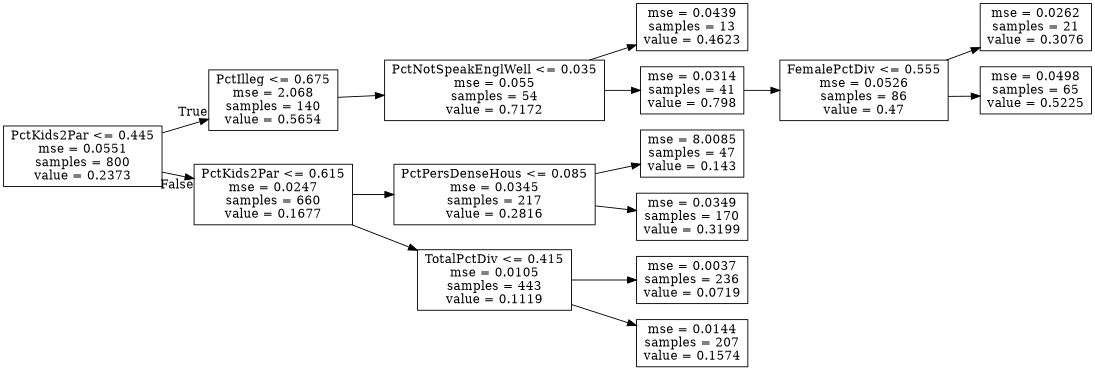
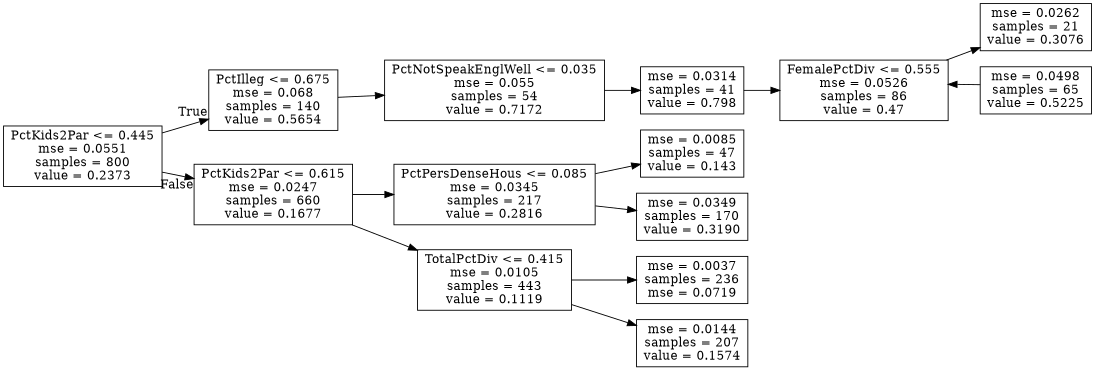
node "mse = 0.0439 samples = 13 value = 0.4623": removed
edge "FemalePctDiv <= 0.555 mse = 0.0526 samples = 86 value = 0.47" -> "mse = 0.0498 samples = 65 value = 0.5225": reversed
node "PctIlleg <= 0.675 mse = 2.068 samples = 140 value = 0.5654": label "PctIlleg <= 0.675 mse = 2.068 samples = 140 value = 0.5654" -> "PctIlleg <= 0.675 mse = 0.068 samples = 140 value = 0.5654"
node "mse = 8.0085 samples = 47 value = 0.143": label "mse = 8.0085 samples = 47 value = 0.143" -> "mse = 0.0085 samples = 47 value = 0.143"
node "mse = 0.0349 samples = 170 value = 0.3199": label "mse = 0.0349 samples = 170 value = 0.3199" -> "mse = 0.0349 samples = 170 value = 0.3190"
node "mse = 0.0037 samples = 236 value = 0.0719": label "mse = 0.0037 samples = 236 value = 0.0719" -> "mse = 0.0037 samples = 236 mse = 0.0719"
